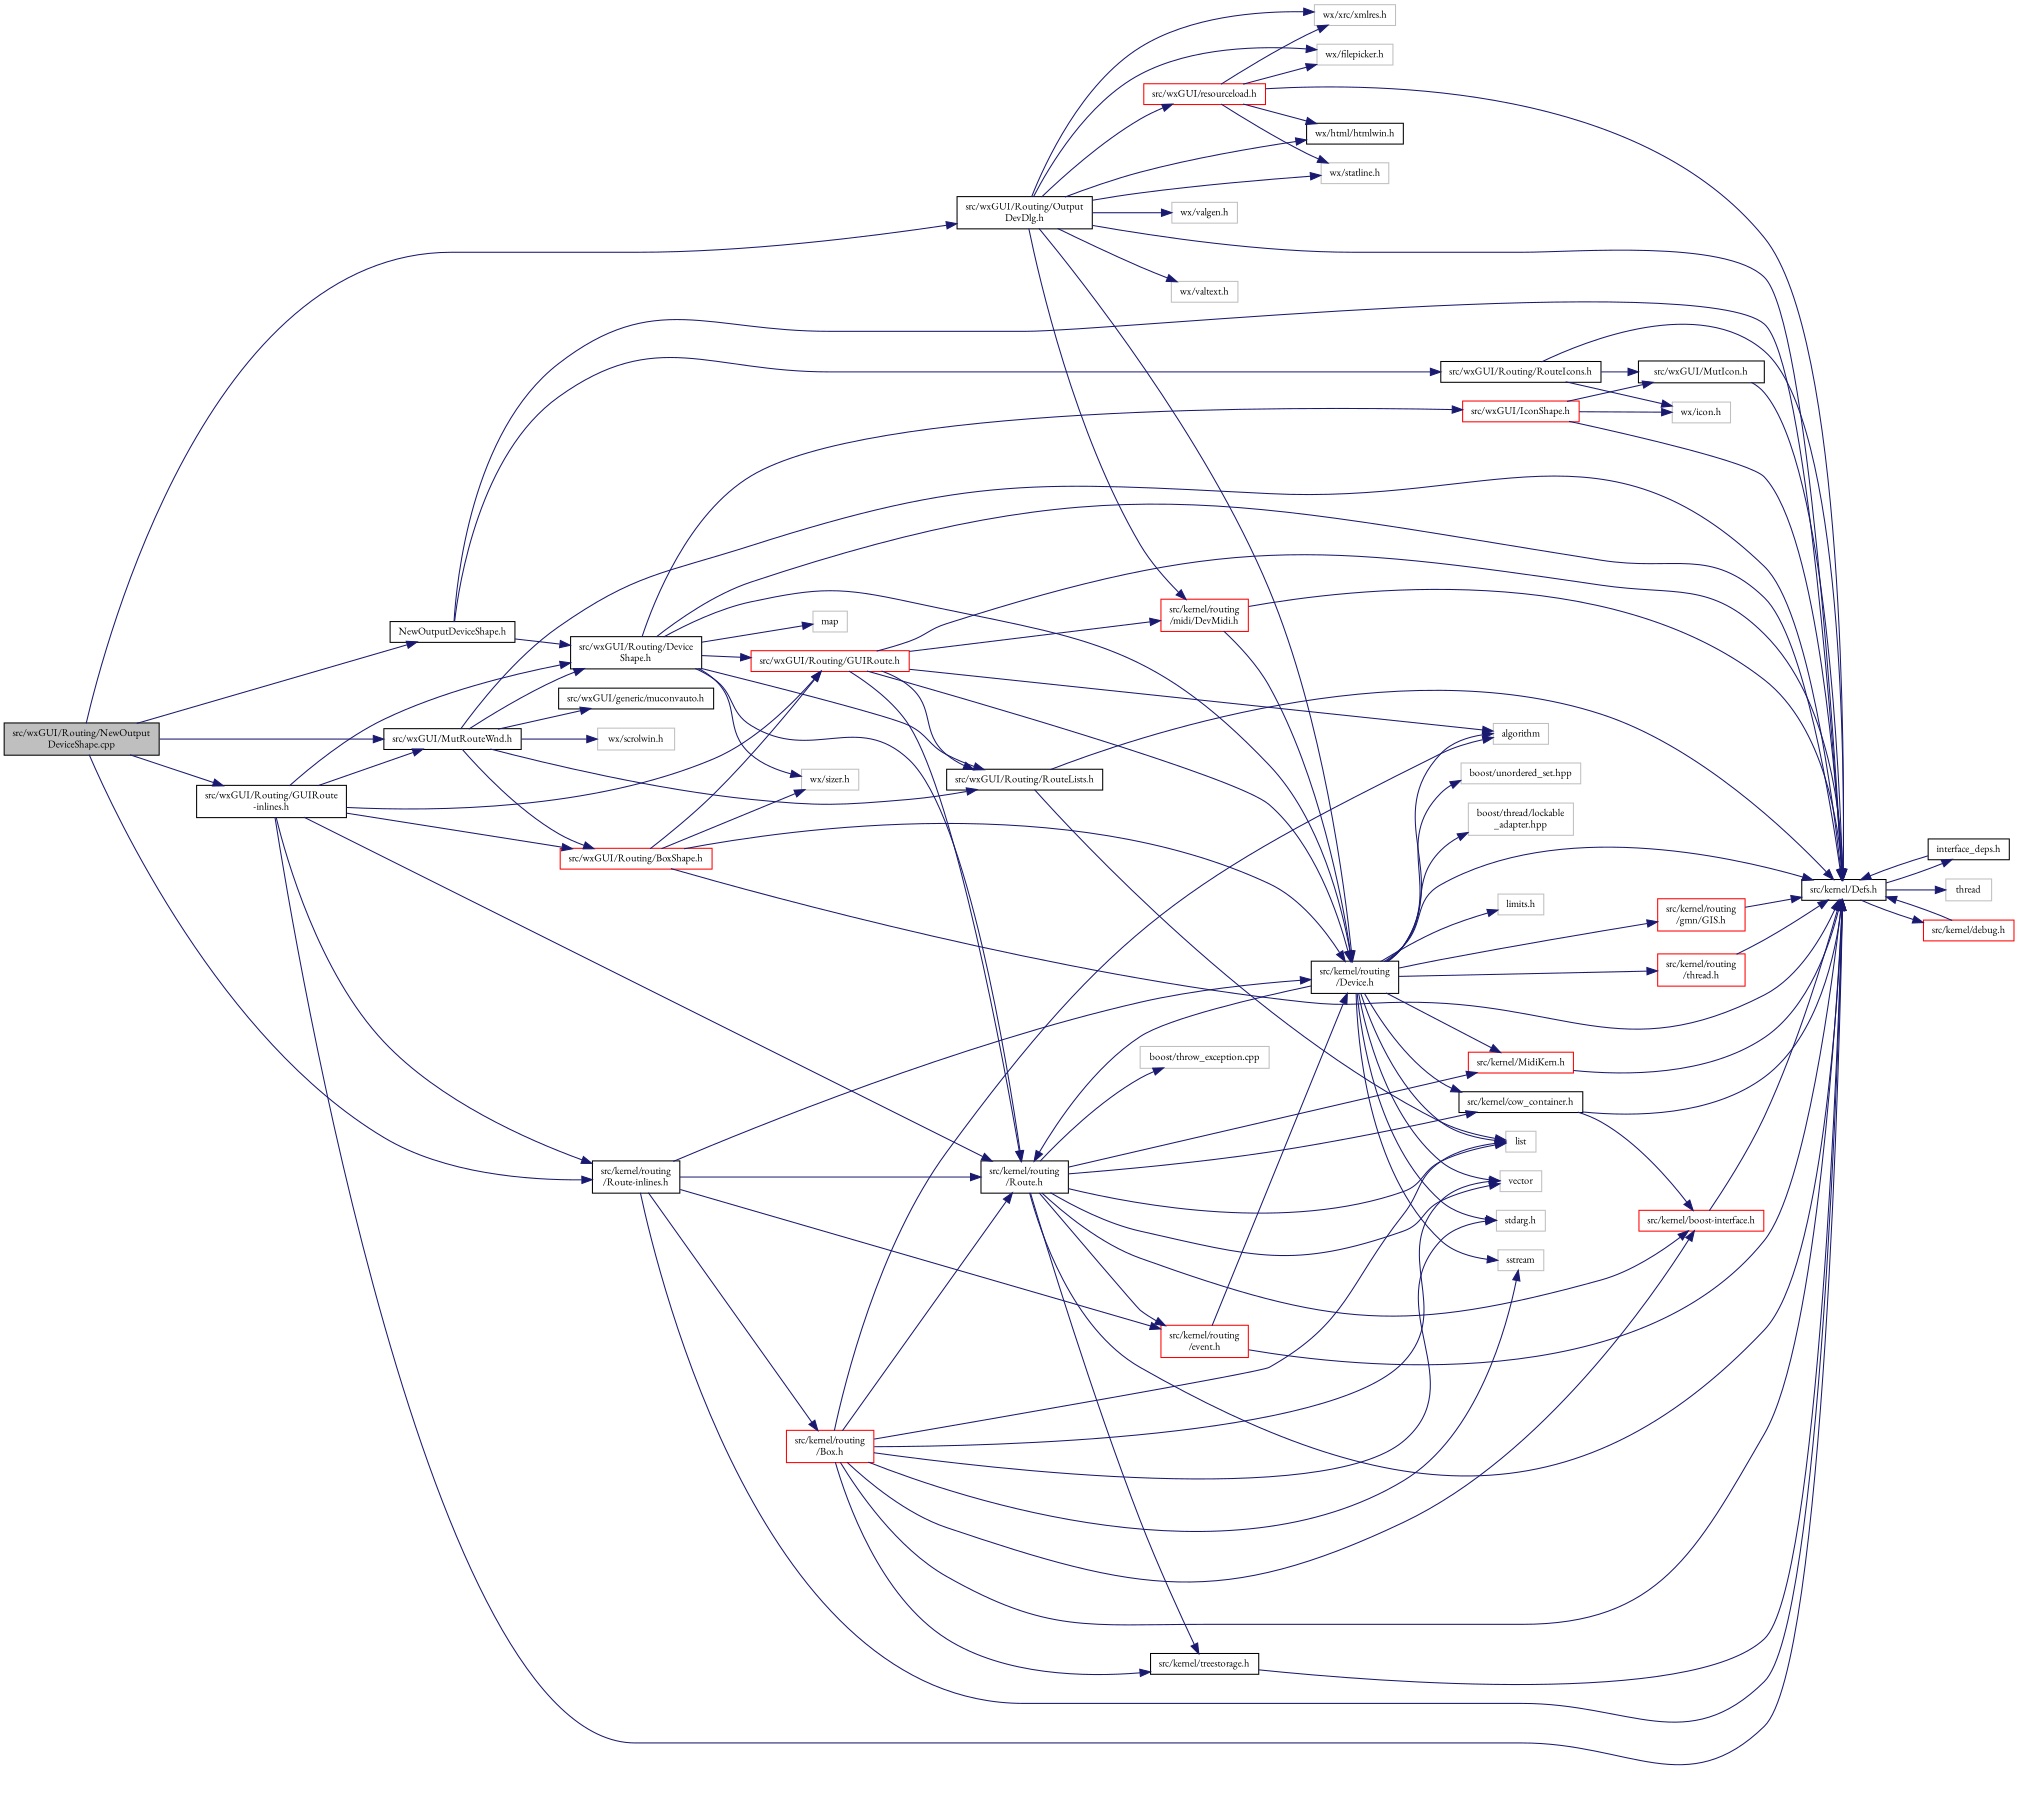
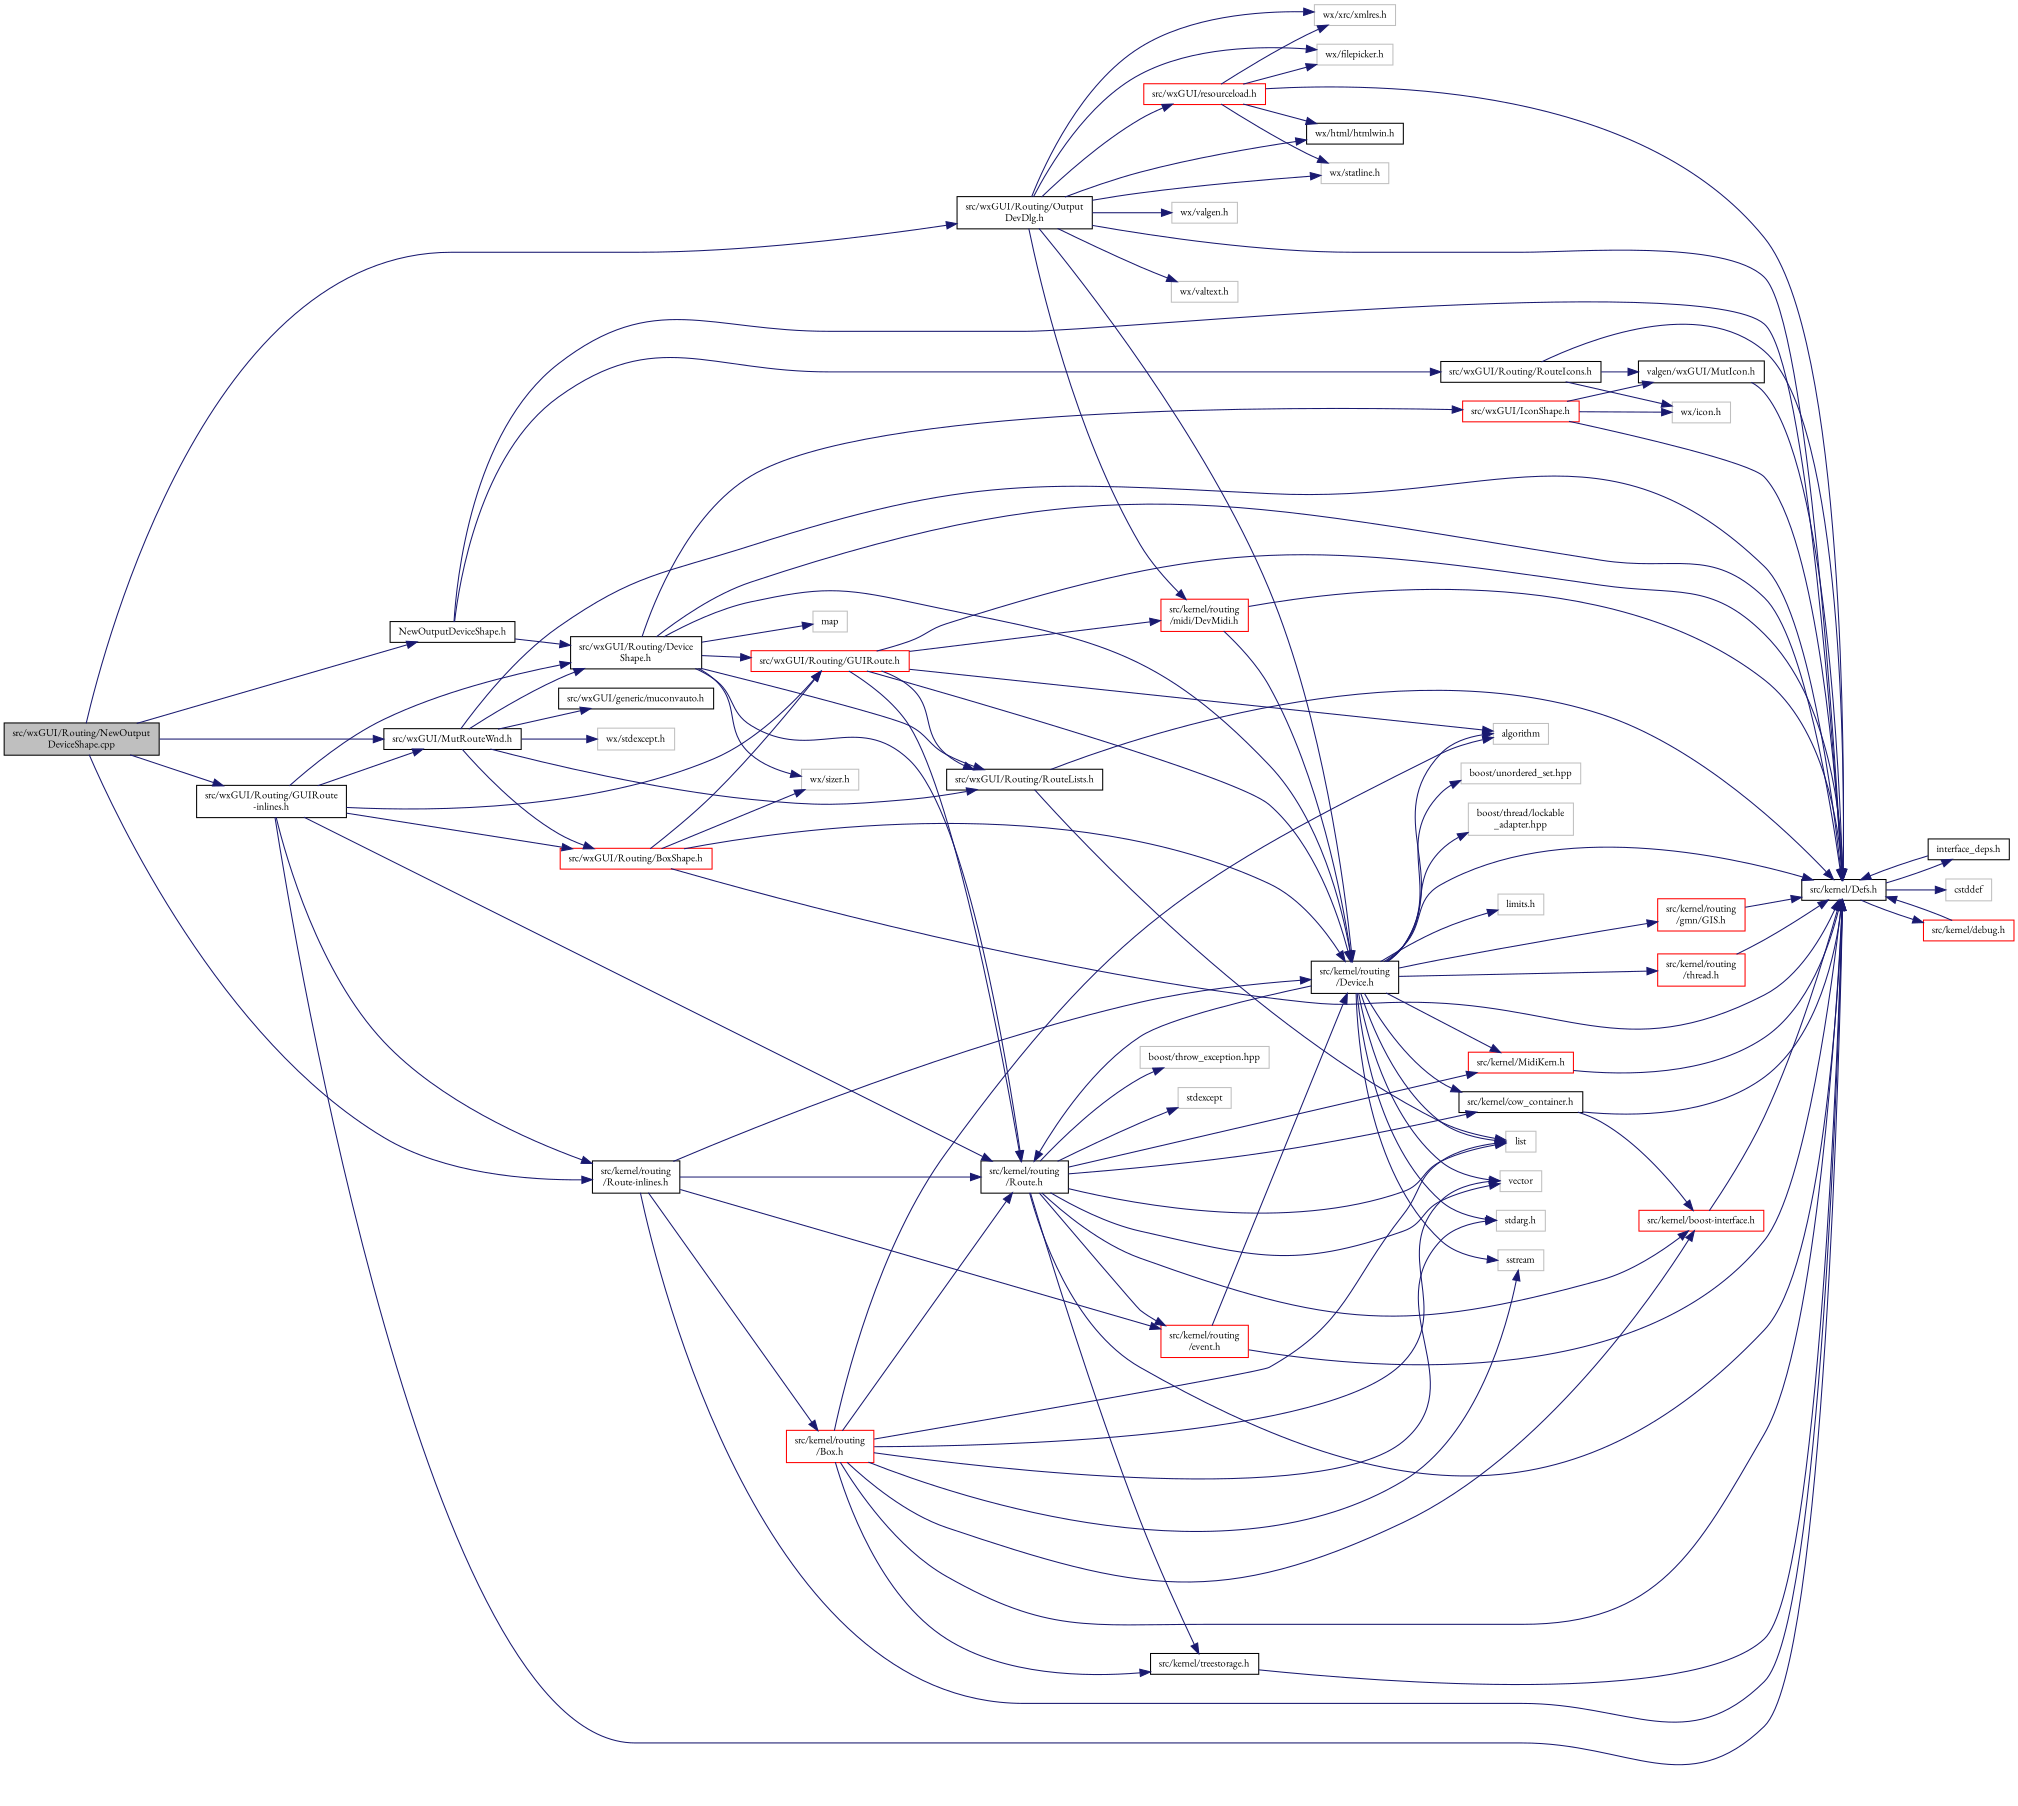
node "src/wxGUI/MutIcon.h": label "src/wxGUI/MutIcon.h" -> "valgen/wxGUI/MutIcon.h"
node "wx/scrolwin.h": label "wx/scrolwin.h" -> "wx/stdexcept.h"
node "thread": label "thread" -> "cstddef"
node "boost/throw_exception.cpp": label "boost/throw_exception.cpp" -> "boost/throw_exception.hpp"
node "stdexcept": added
